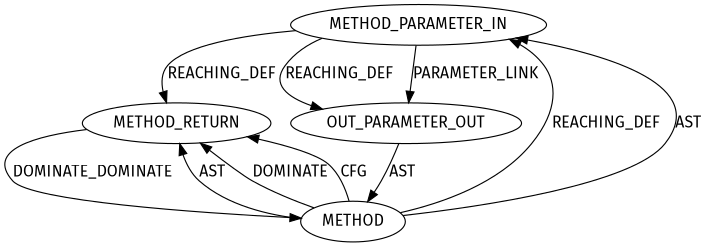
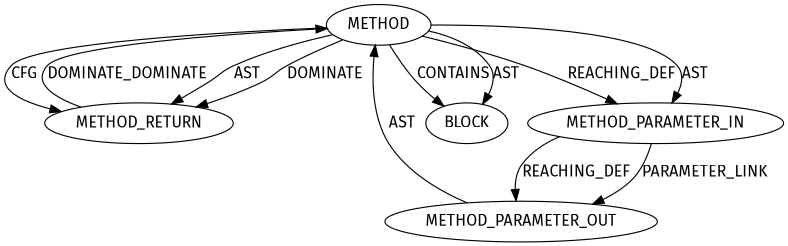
edge "METHOD_PARAMETER_IN" -> "METHOD_RETURN": removed, label "REACHING_DEF"
node "OUT_PARAMETER_OUT": label "OUT_PARAMETER_OUT" -> "METHOD_PARAMETER_OUT"
node "BLOCK": added
